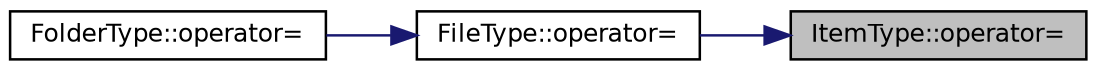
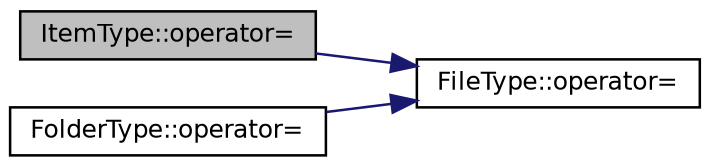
edge "FileType::operator=" -> "ItemType::operator=": reversed
